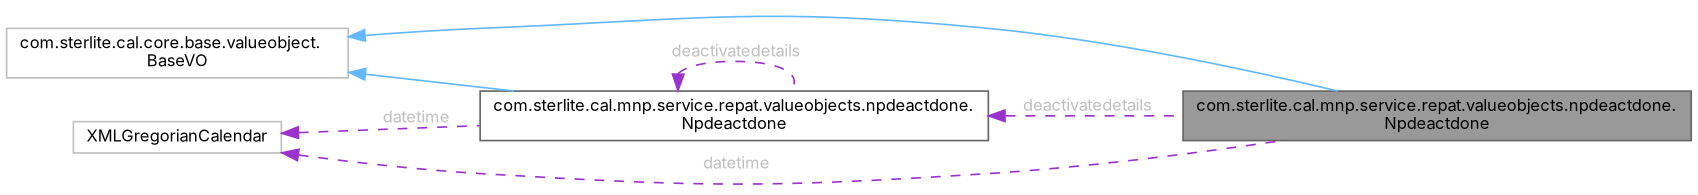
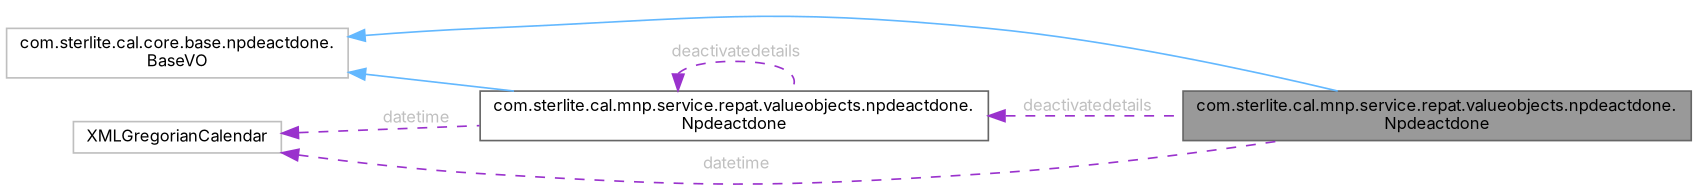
node "com.sterlite.cal.core.base.valueobject. BaseVO": label "com.sterlite.cal.core.base.valueobject. BaseVO" -> "com.sterlite.cal.core.base.npdeactdone. BaseVO"
